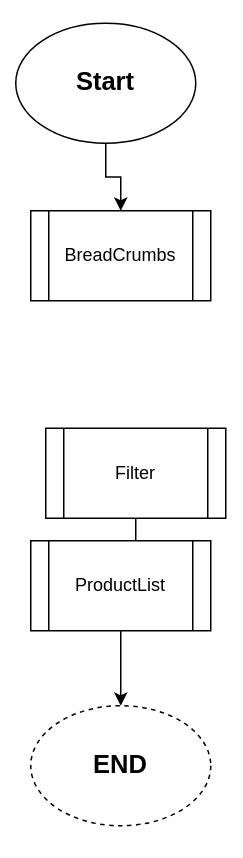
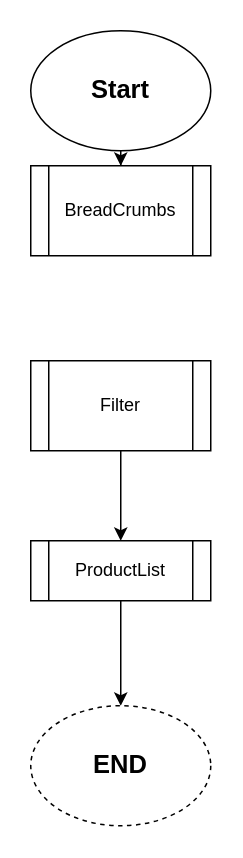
node "Start": moved (106, 83) -> (121, 91)
node "BreadCrumbs": moved (121, 256) -> (121, 211)
node "Filter": moved (136, 473) -> (121, 406)
node "ProductList": size 180x90 -> 180x60
